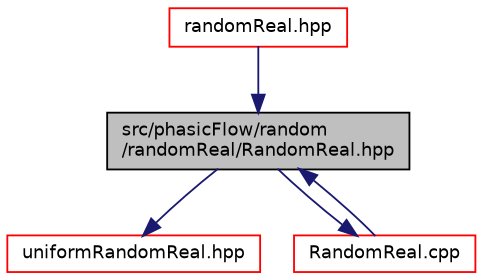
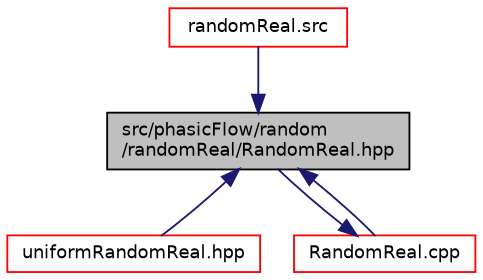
node "randomReal.hpp": label "randomReal.hpp" -> "randomReal.src"
edge "src/phasicFlow/random /randomReal/RandomReal.hpp" -> "uniformRandomReal.hpp": reversed
